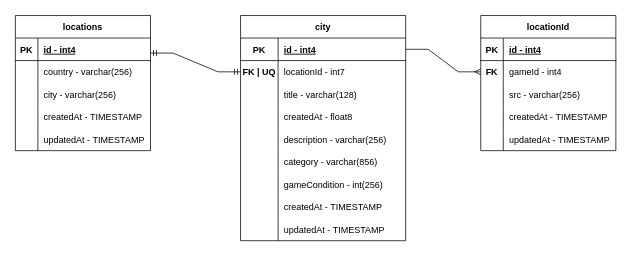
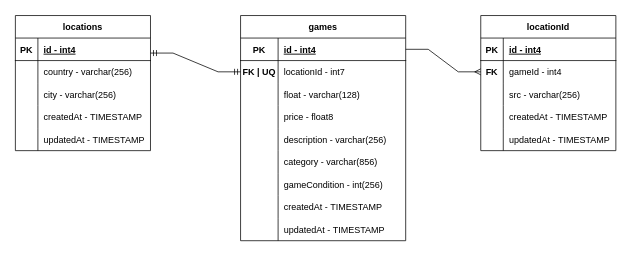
node "city": label "city" -> "games"
node "title - varchar(128)": label "title - varchar(128)" -> "float - varchar(128)"
node "createdAt - float8": label "createdAt - float8" -> "price - float8"
